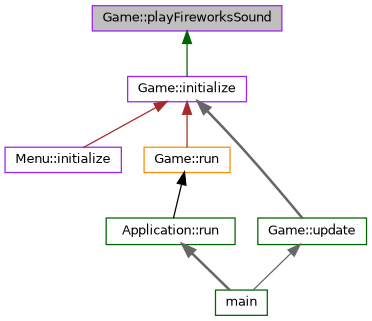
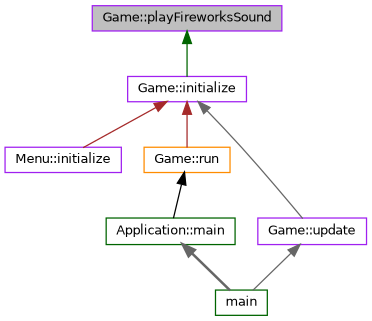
edge "Game::update" -> "Game::initialize": style bold -> solid
node "Application::run": label "Application::run" -> "Application::main"
node "Game::update": color darkgreen -> purple
